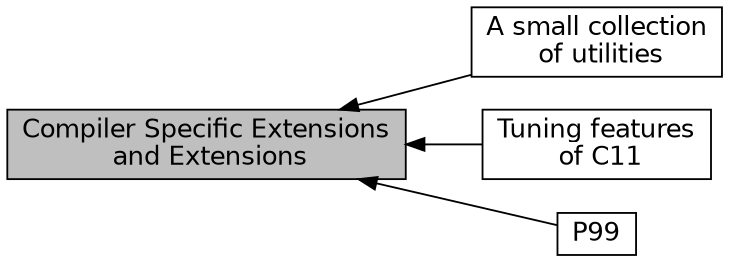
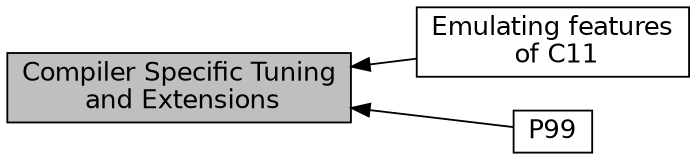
node "A small collection of utilities": removed
node "Compiler Specific Extensions and Extensions": label "Compiler Specific Extensions and Extensions" -> "Compiler Specific Tuning and Extensions"
node "Tuning features of C11": label "Tuning features of C11" -> "Emulating features of C11"
